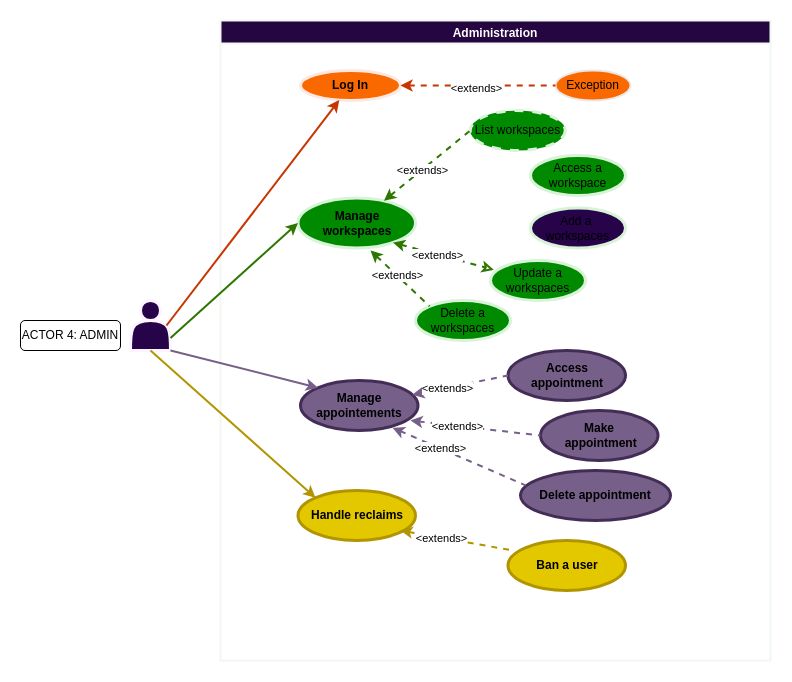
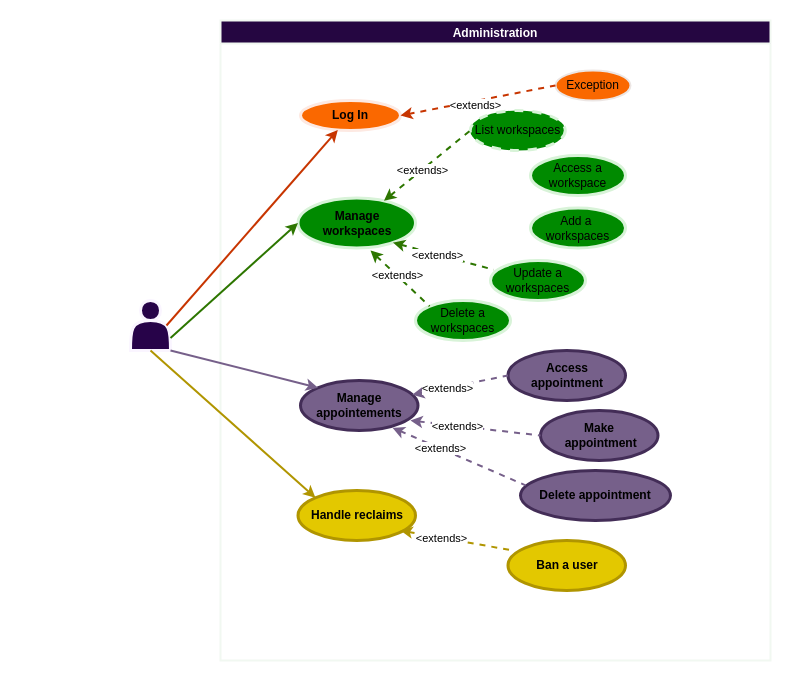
node "Log In": moved (351, 86) -> (351, 116)
node "Add a workspaces": fillcolor #270349 -> #008a00
edge "Manage workspaces" -- "Update a workspaces": arrowhead classic -> none
node "ACTOR 4: ADMIN": removed
